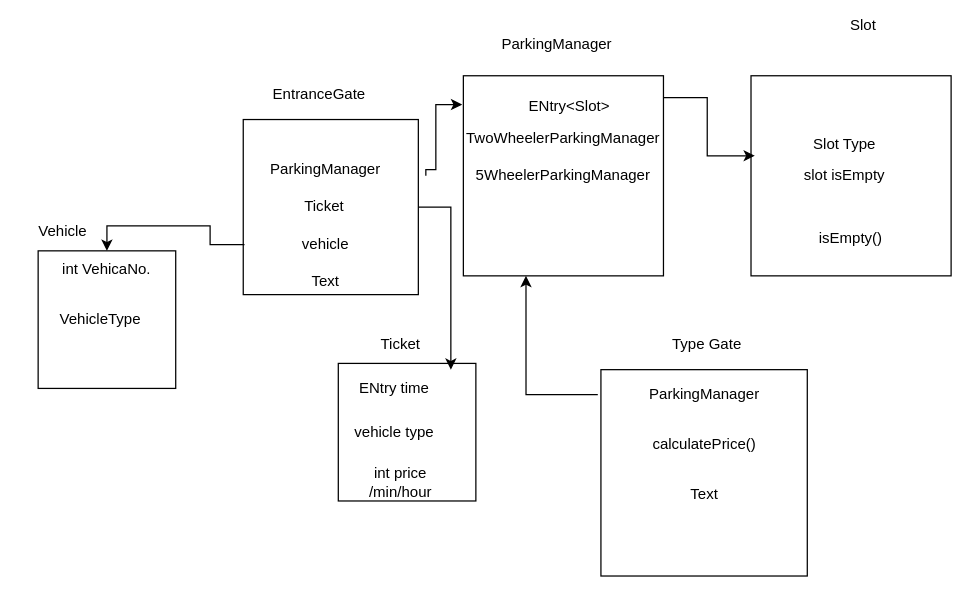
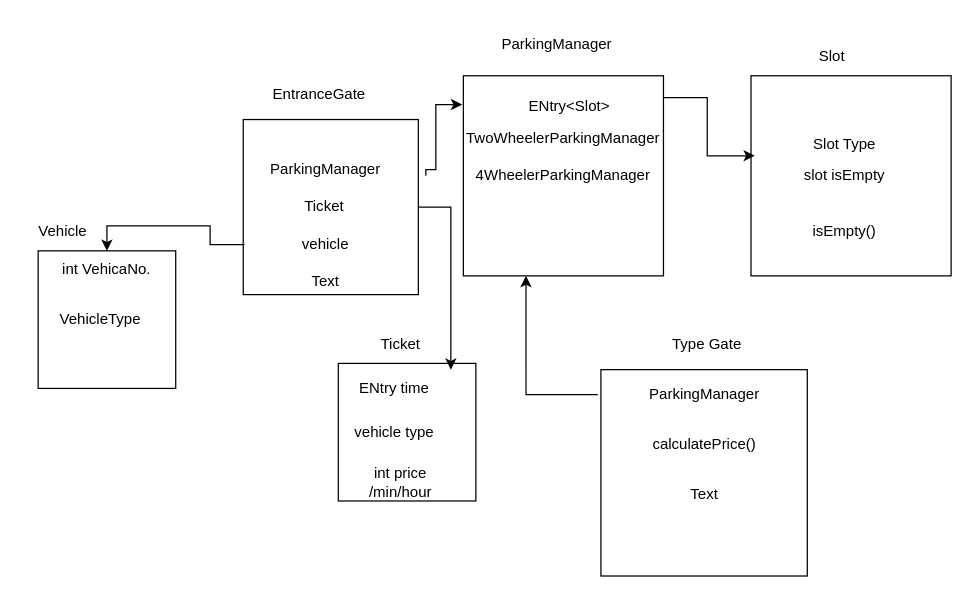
node "Slot": moved (863, 26) -> (832, 57)
node "5WheelerParkingManager": label "5WheelerParkingManager" -> "4WheelerParkingManager"
node "isEmpty()": moved (851, 238) -> (844, 232)
